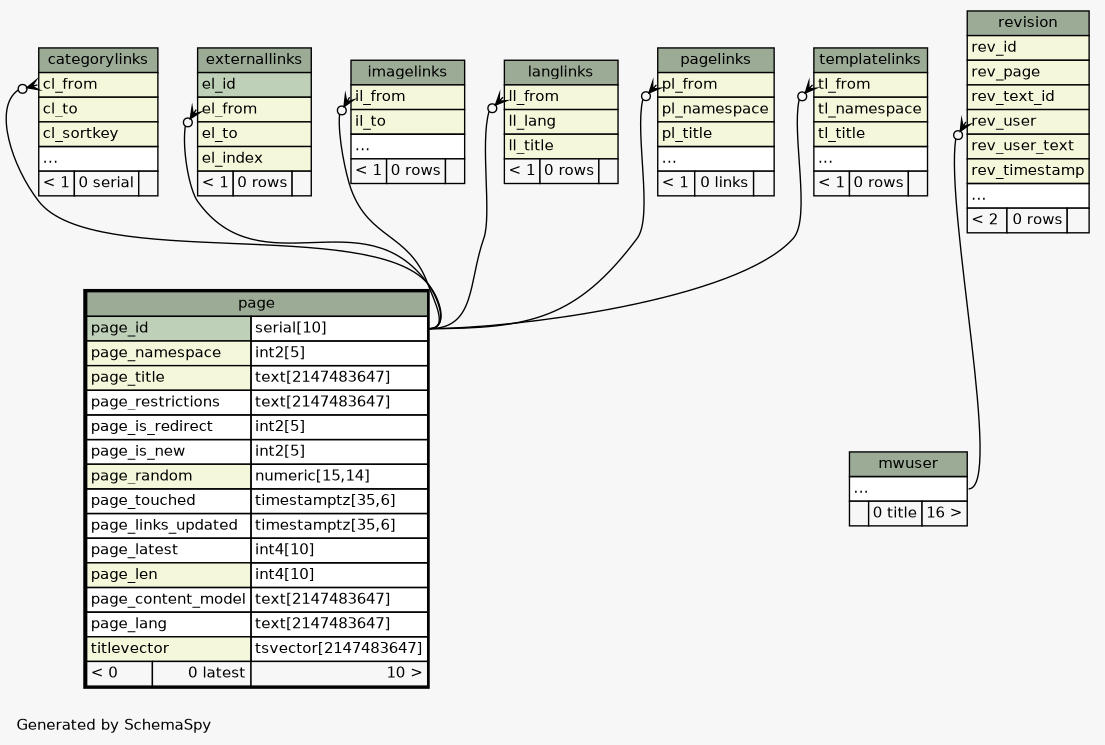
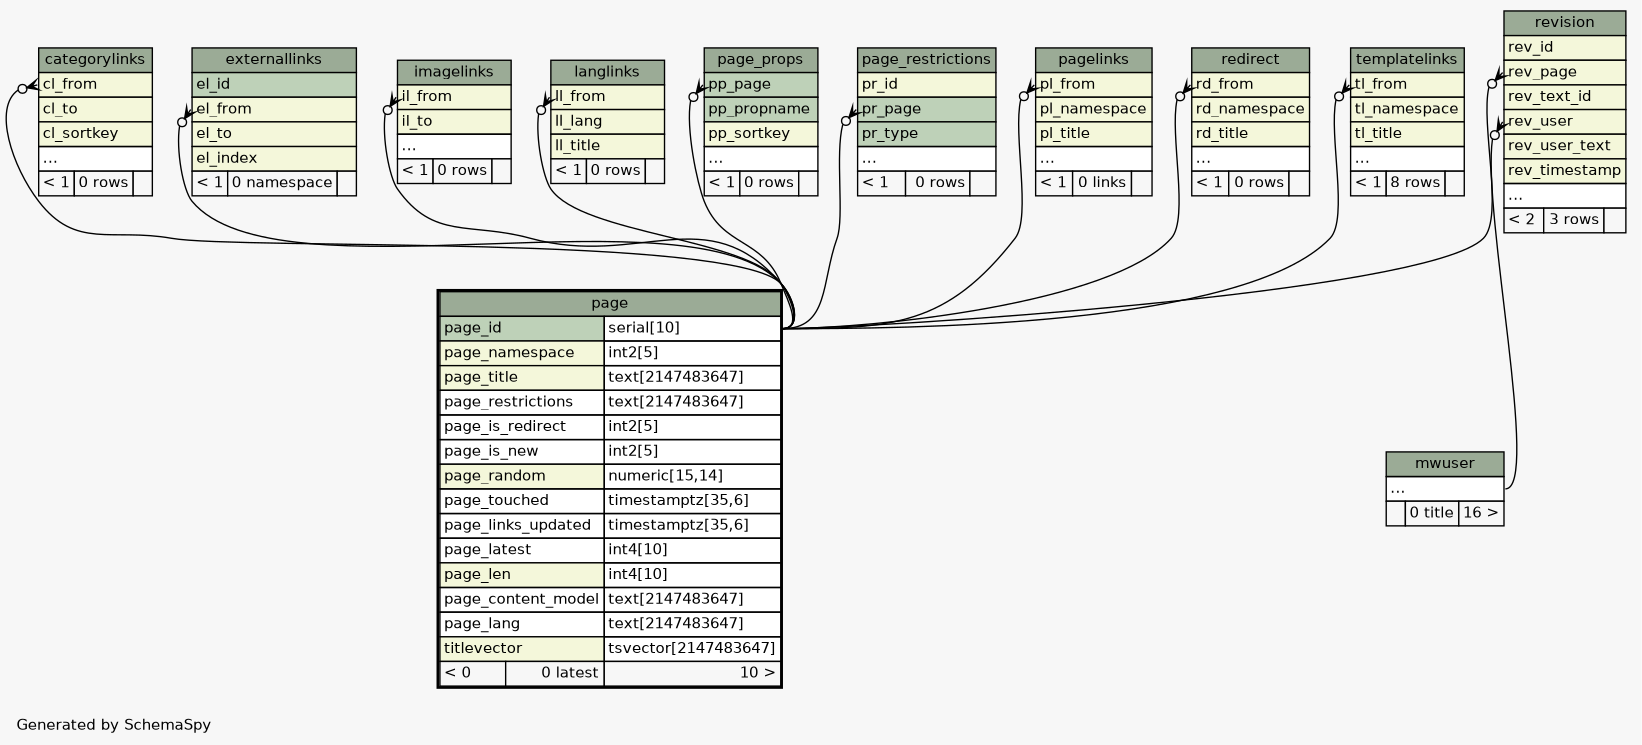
node "page_props": added
node "page_restrictions": added
node "redirect": added
node "categorylinks": text "0 serial" -> "0 rows"
node "externallinks": text "0 rows" -> "0 namespace"
node "templatelinks": text "0 rows" -> "8 rows"
node "revision": text "0 rows" -> "3 rows"
edge "page" -> "revision": added
